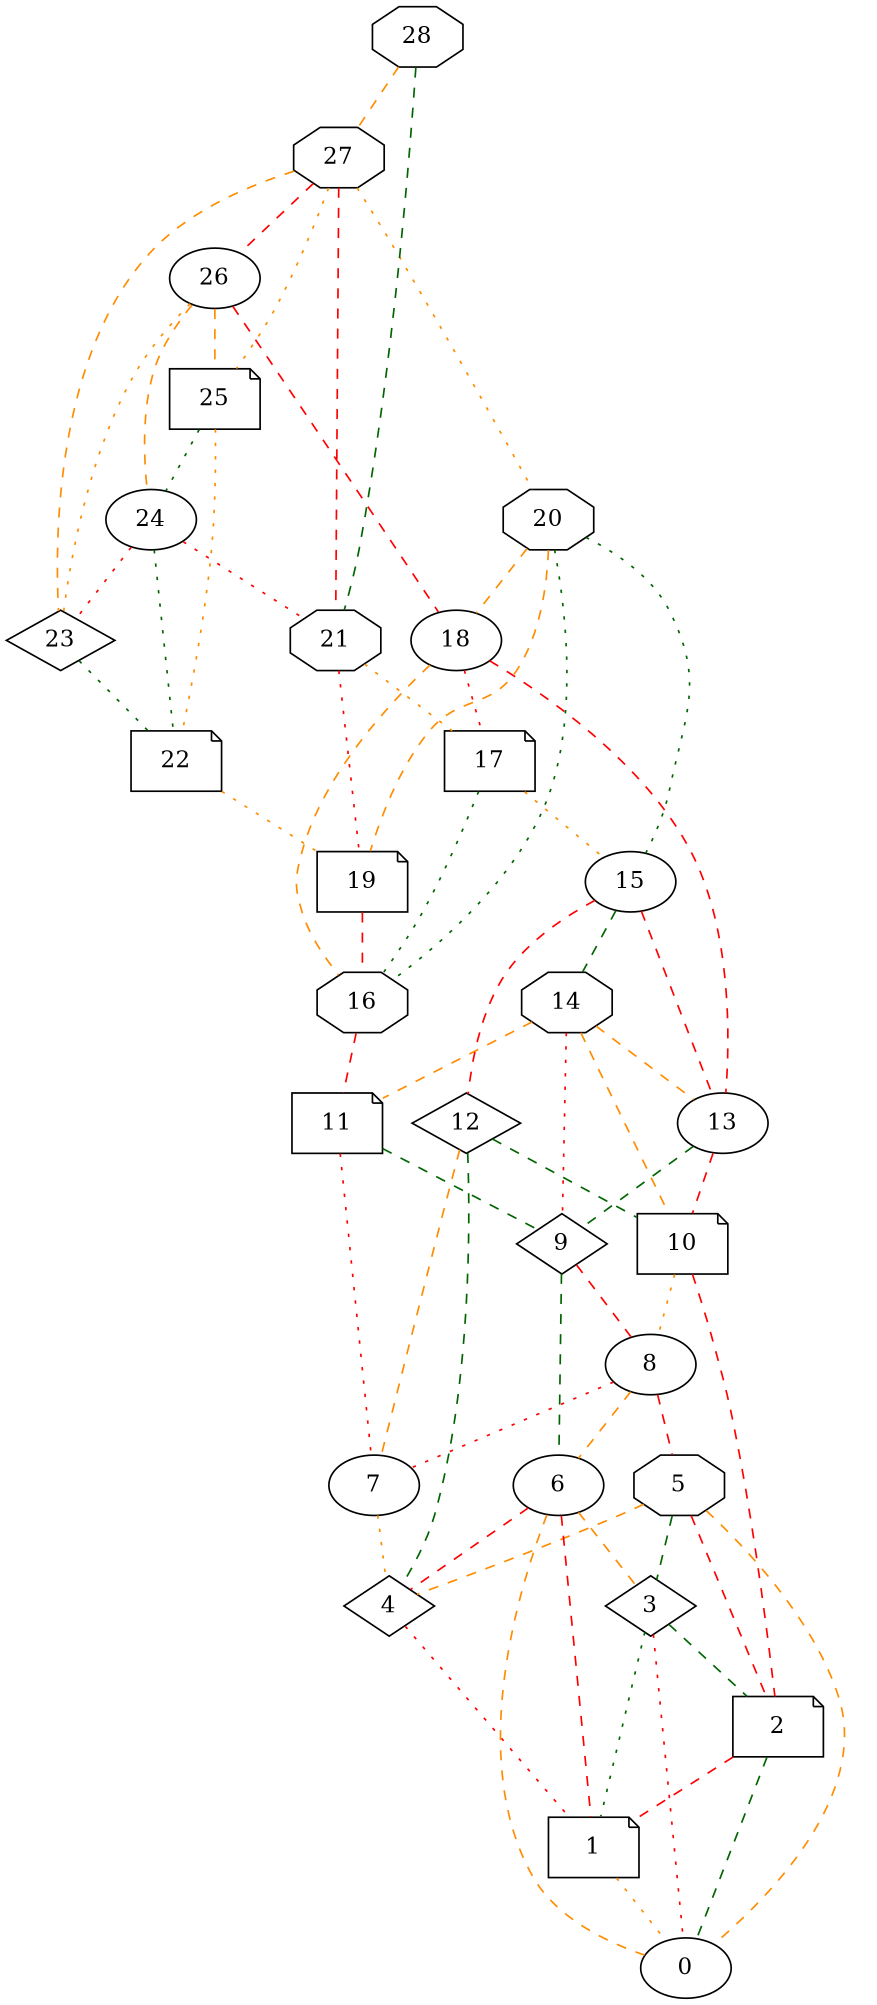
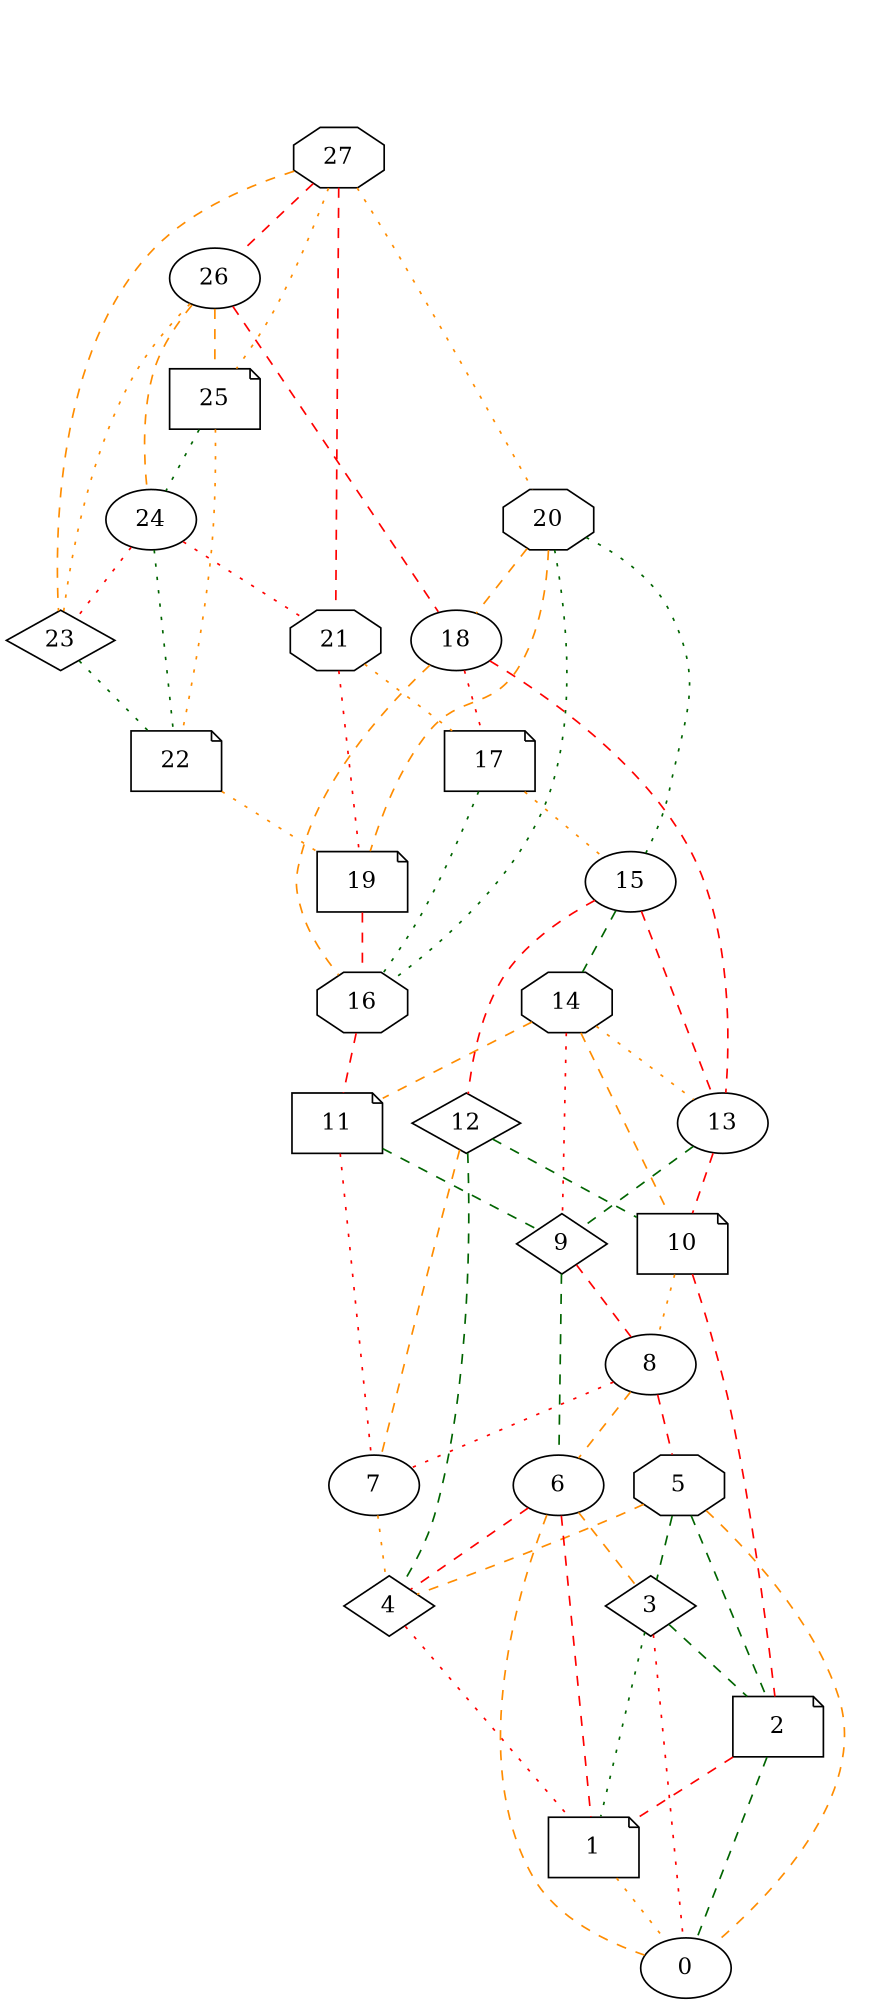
node "28": removed
edge "14" -- "13": style dashed -> dotted
edge "5" -- "2": color red -> darkgreen
